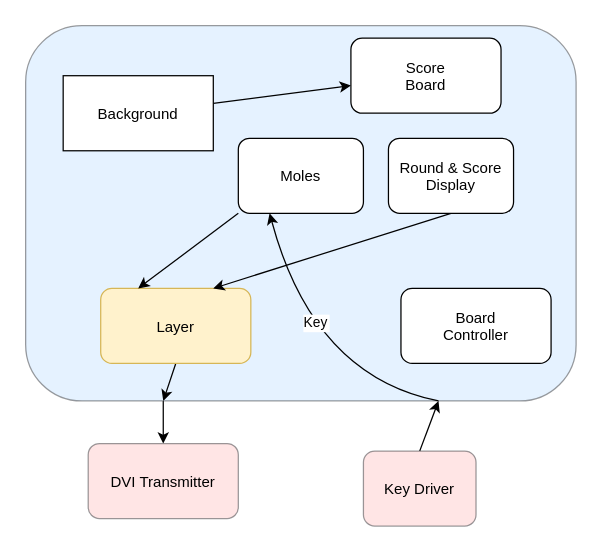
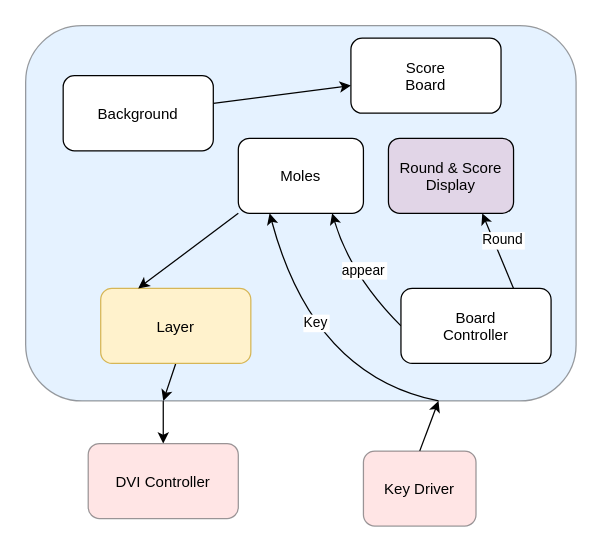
node "Background": shape rectangle -> rounded rectangle
node "Round & Score Display": fillcolor #ffffff -> #e1d5e7
edge "Round & Score Display" -> "Layer": removed
edge "Board Controller" -> "Round & Score Display": added, label "Round"
edge "Board Controller" -> "Moles": added, label "appear"
node "DVI Transmitter": label "DVI Transmitter" -> "DVI Controller"
